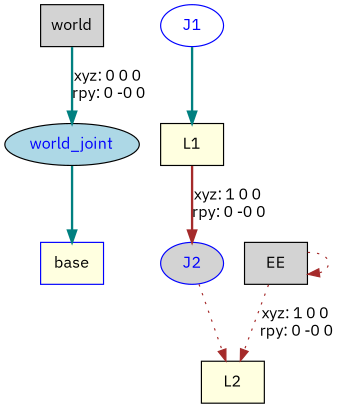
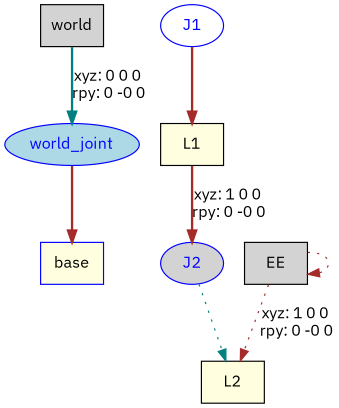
edge "J1" -> "L1": color teal -> brown
node "world_joint": color black -> blue
edge "world_joint" -> "base": color teal -> brown
edge "J2" -> "L2": color brown -> teal
